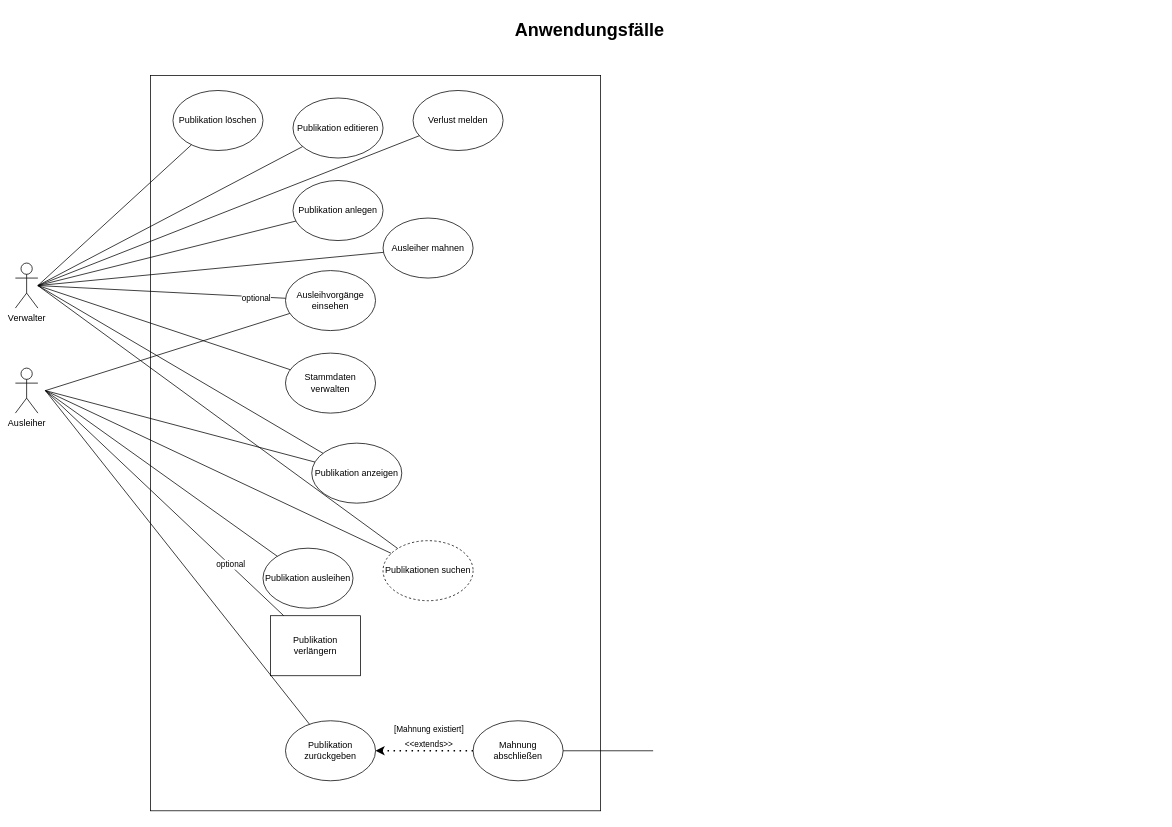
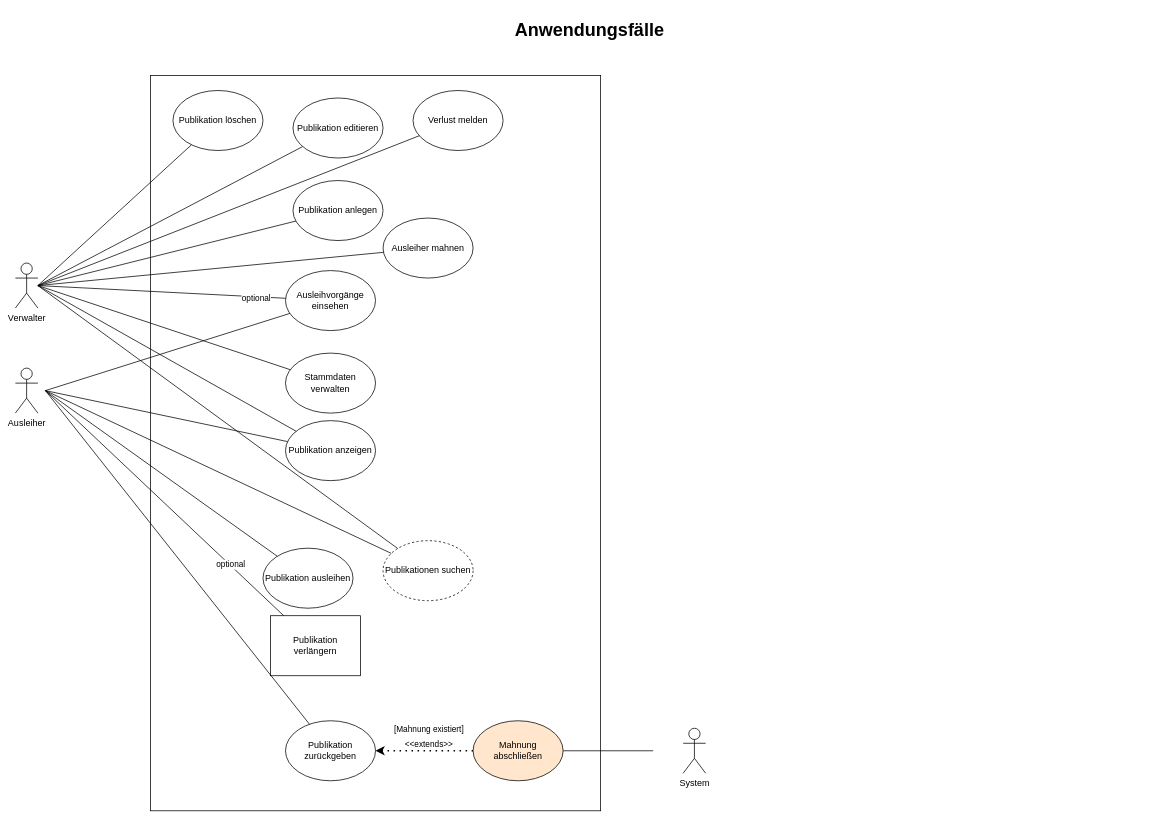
node "Publikation anzeigen": moved (357, 473) -> (330, 450)
node "Mahnung abschließen": fillcolor #ffffff -> #ffe6cc
node "System": added
